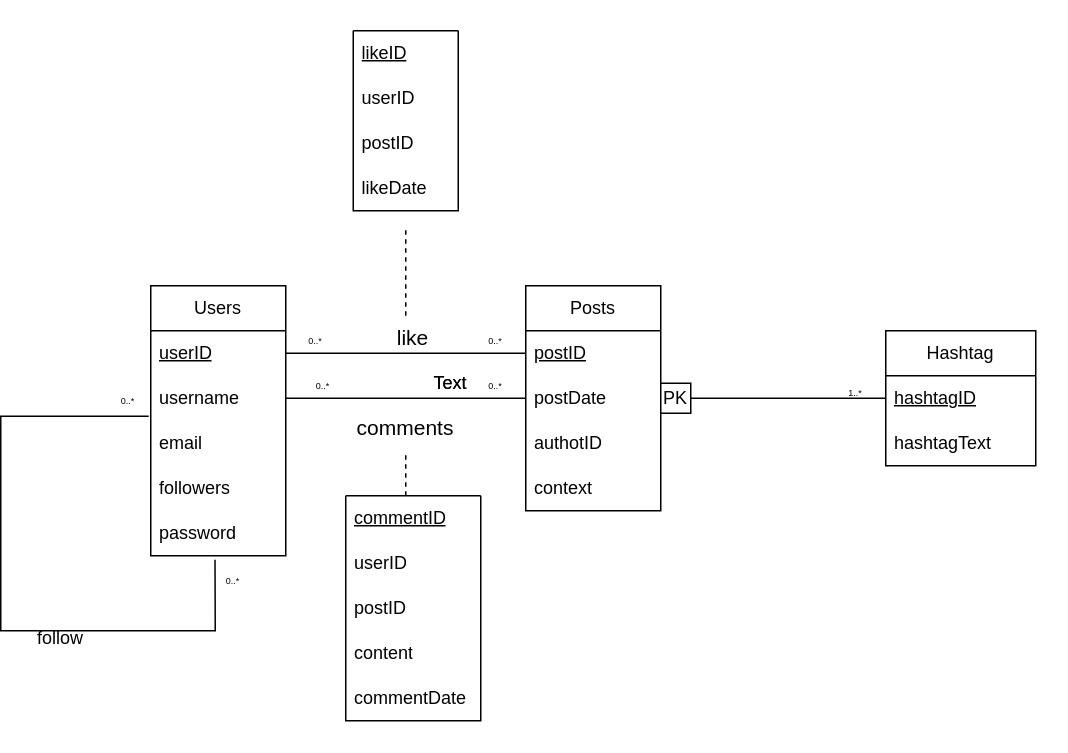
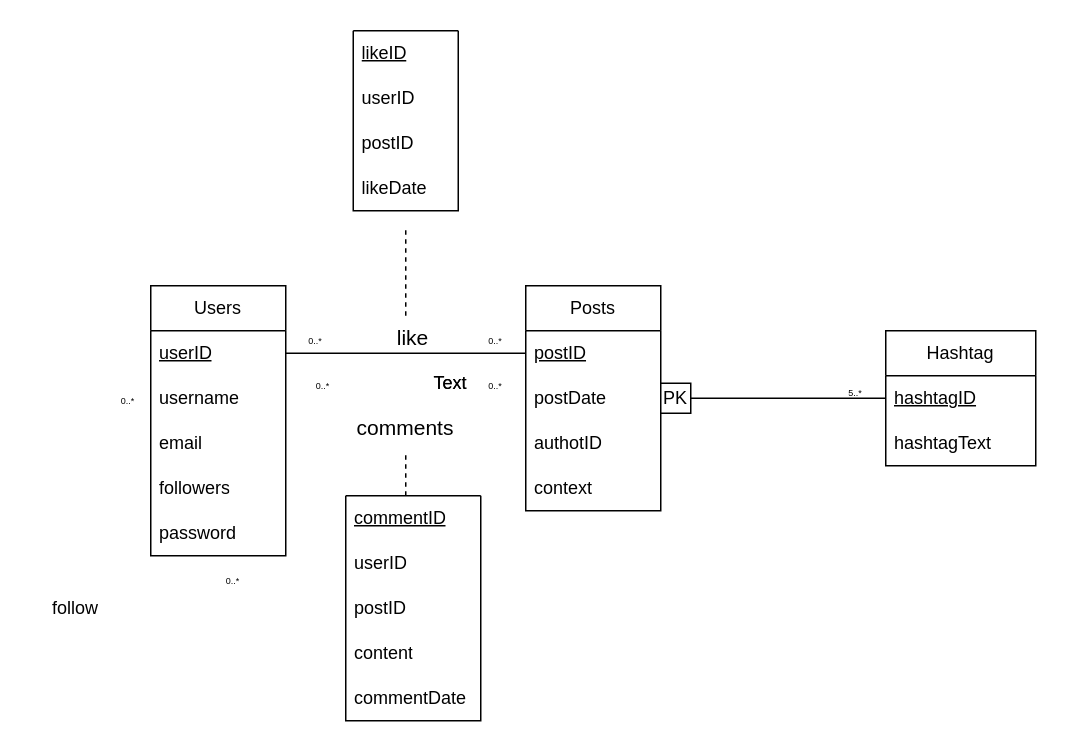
node "1..*": label "1..*" -> "5..*"
edge "username" -- "postDate": removed
edge "email" -- "password": removed
node "follow": moved (61, 638) -> (76, 608)
